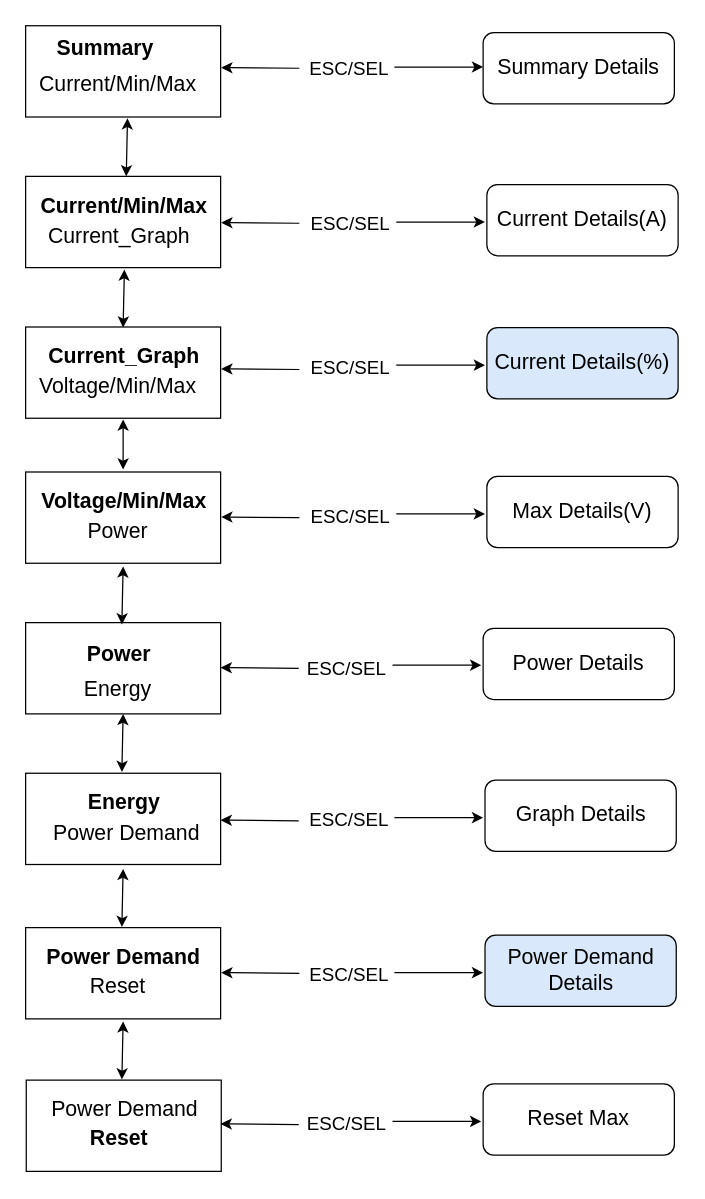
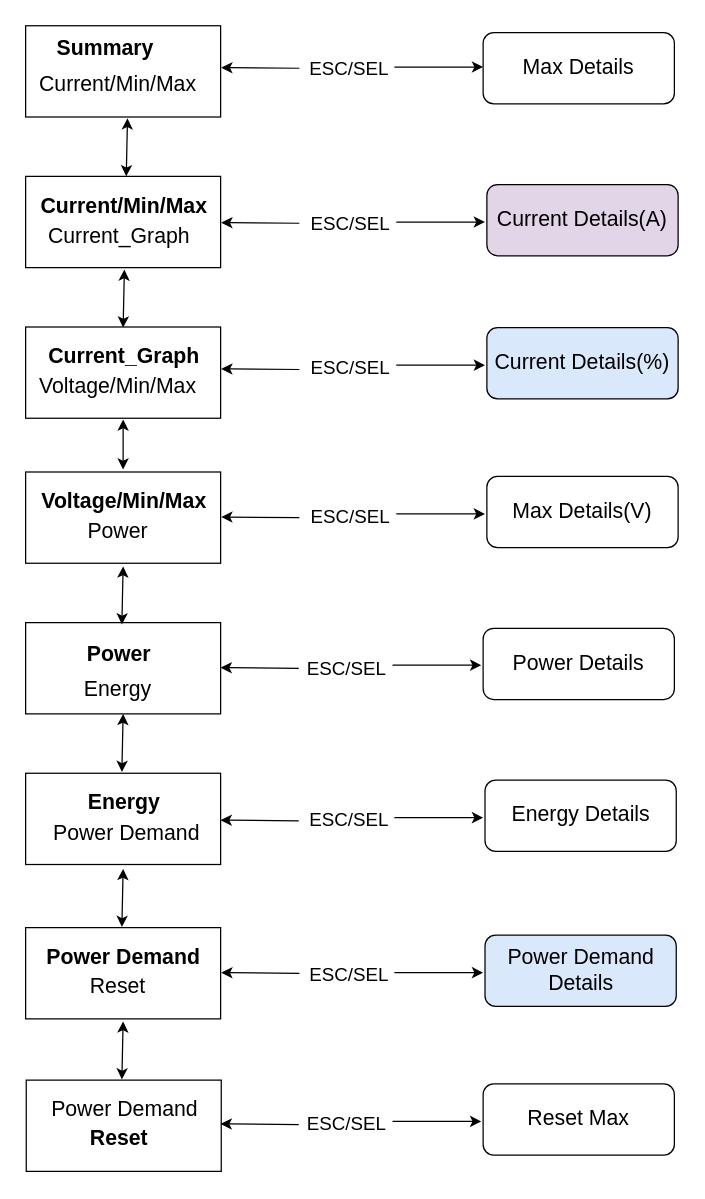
node "Summary Details": label "Summary Details" -> "Max Details"
node "Current Details(A)": fillcolor #ffffff -> #e1d5e7
node "Graph Details": label "Graph Details" -> "Energy Details"
